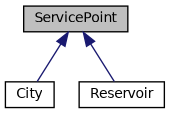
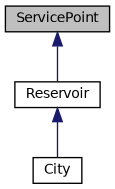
edge "City" -> "ServicePoint": now "City" -> "Reservoir"
